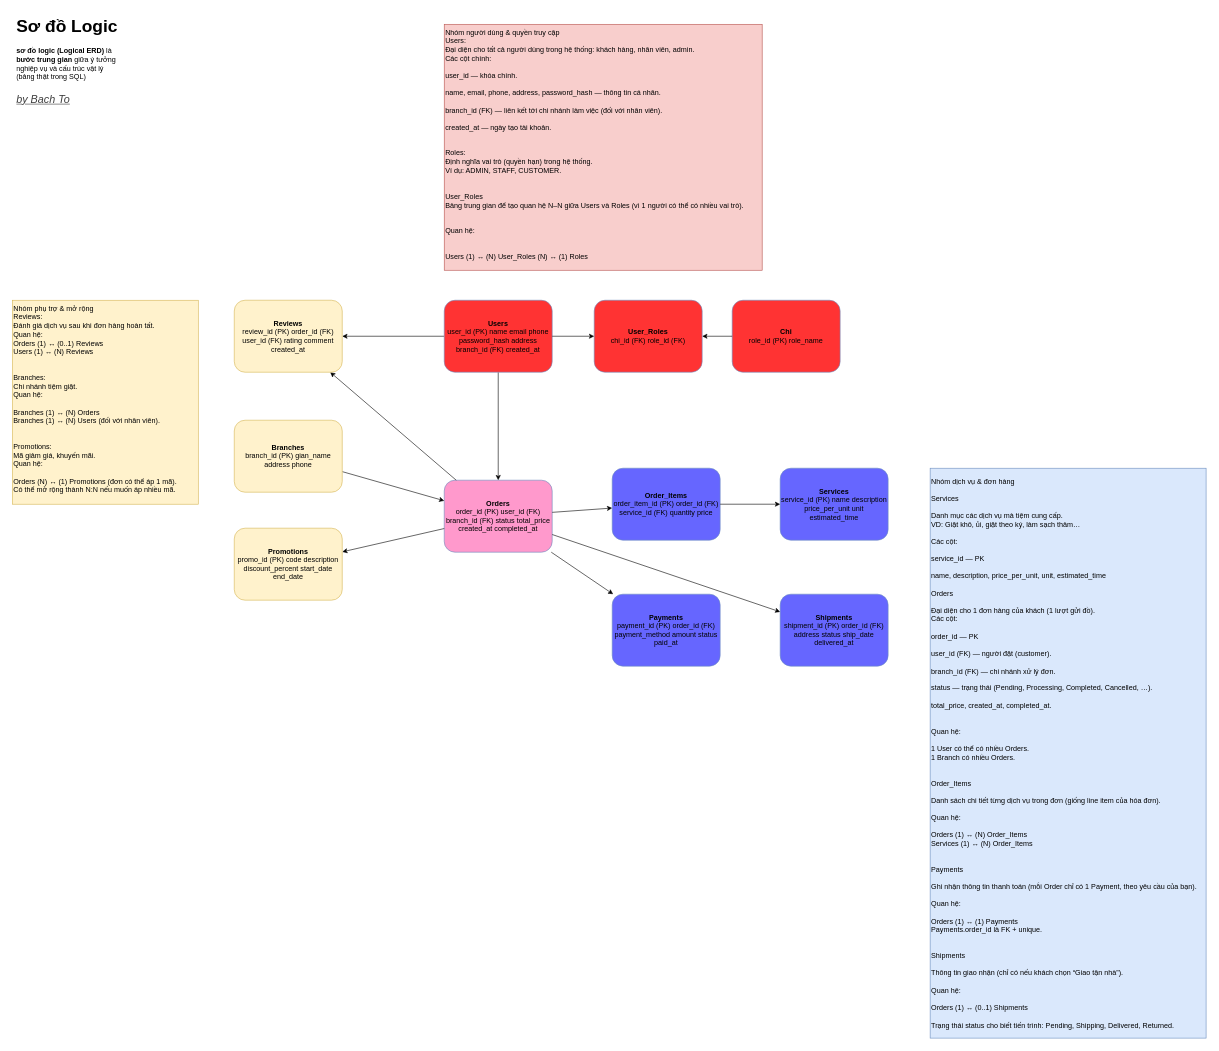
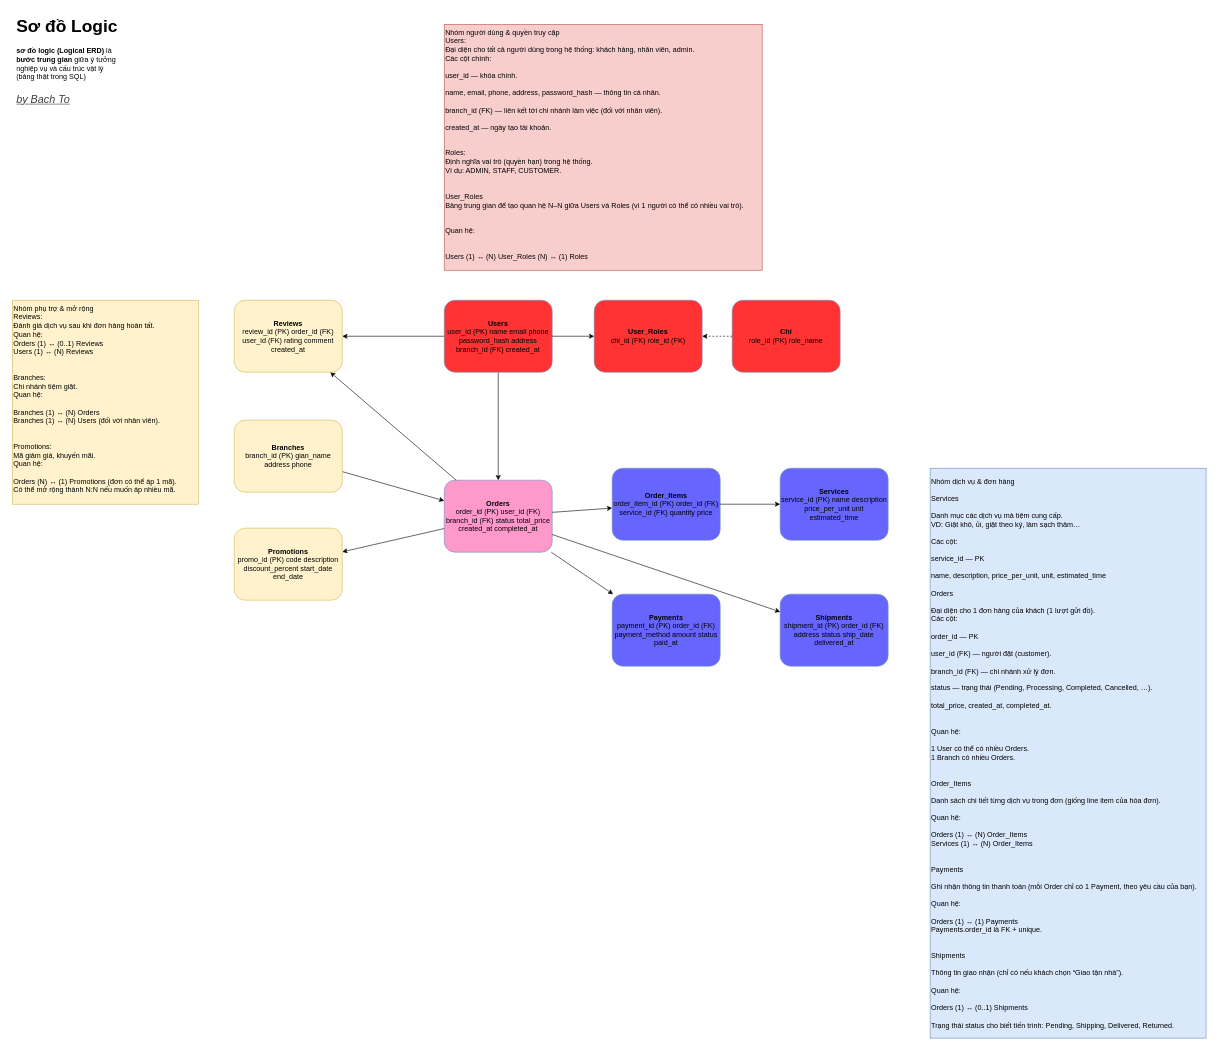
edge "Chi role_id (PK) role_name" -> "User_Roles chi_id (FK) role_id (FK)": style solid -> dashed
